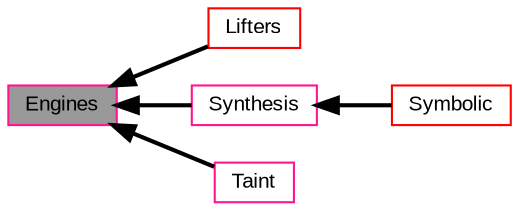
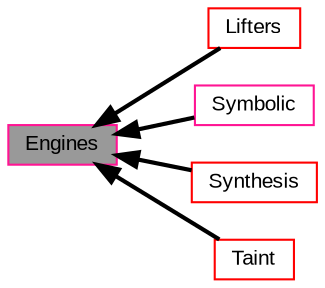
node "Synthesis": color deeppink -> red
edge "Symbolic" -> "Synthesis": now "Symbolic" -> "Engines"
node "Symbolic": color red -> deeppink
node "Taint": color deeppink -> red
